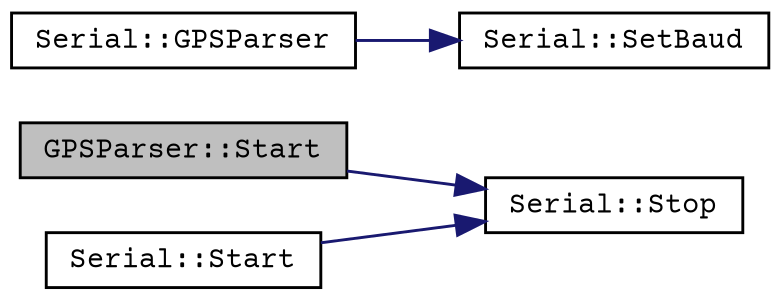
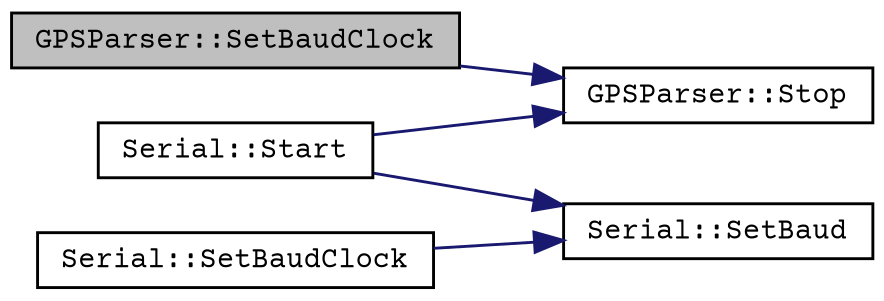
node "Serial::GPSParser": label "Serial::GPSParser" -> "Serial::SetBaudClock"
node "GPSParser::Start": label "GPSParser::Start" -> "GPSParser::SetBaudClock"
edge "Serial::Start" -> "Serial::SetBaud": added
node "Serial::Stop": label "Serial::Stop" -> "GPSParser::Stop"
